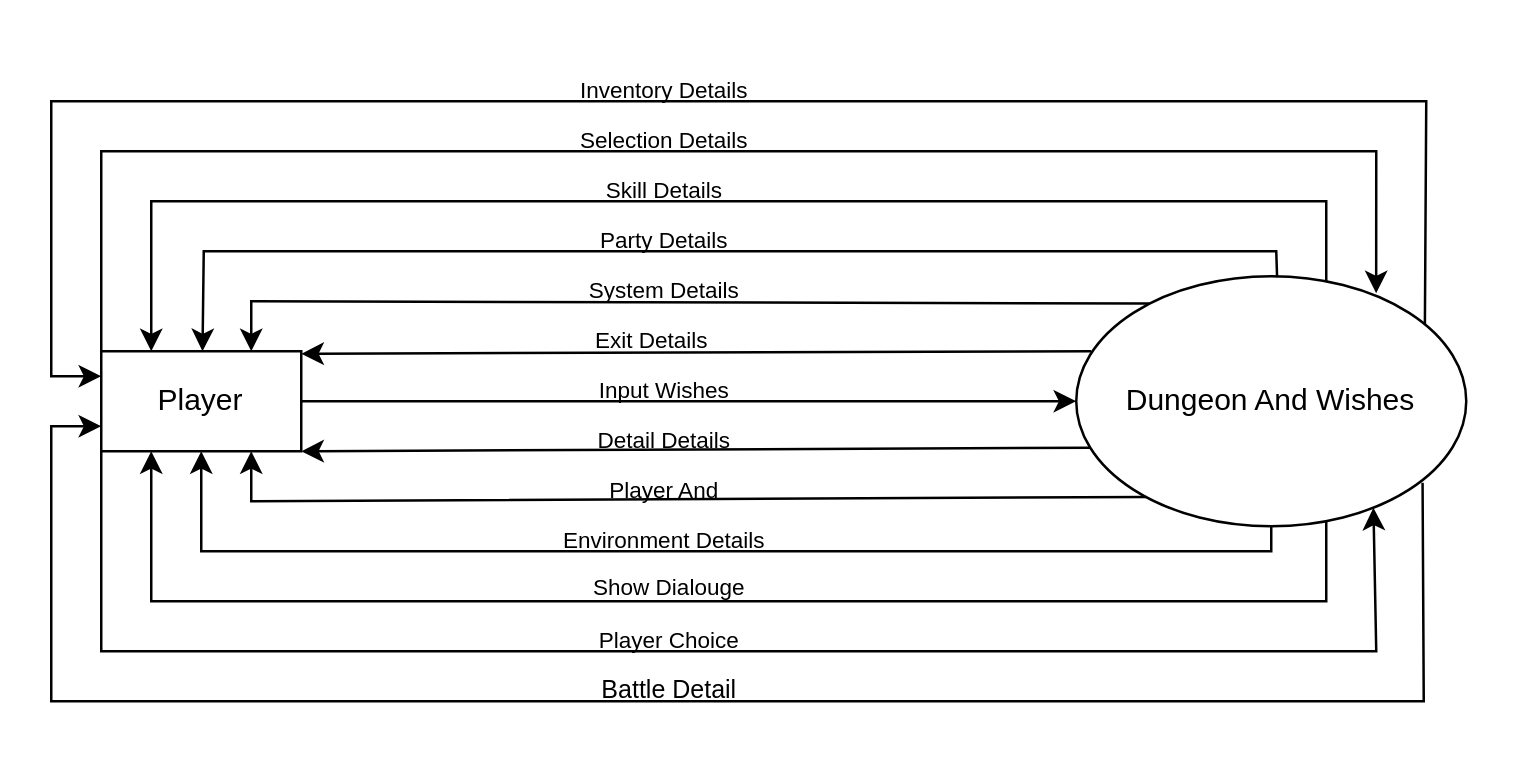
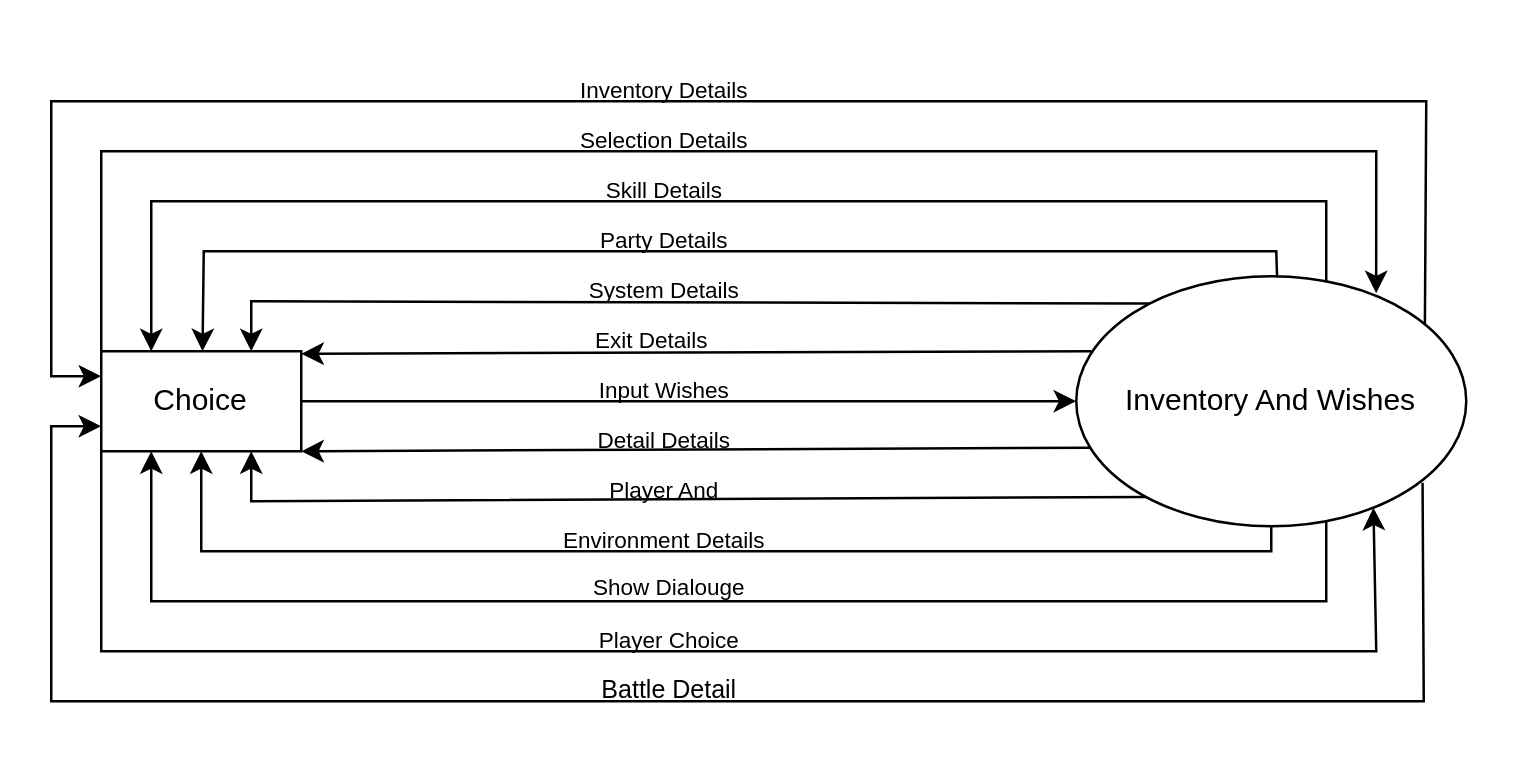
node "Player": label "Player" -> "Choice"
node "Dungeon And Wishes": label "Dungeon And Wishes" -> "Inventory And Wishes"
